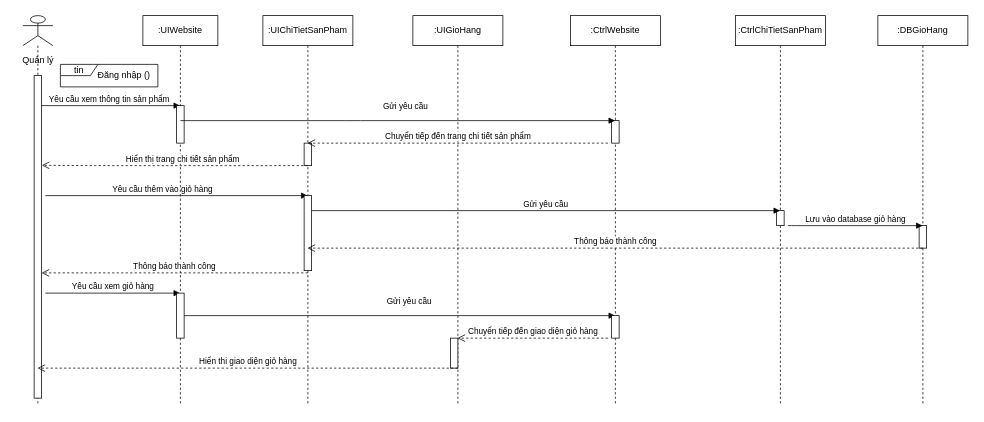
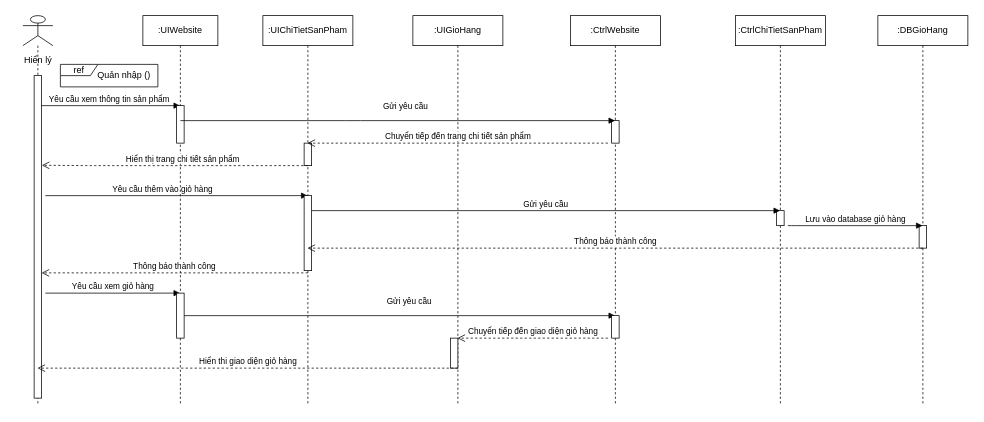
node "Quản lý": label "Quản lý" -> "Hiển lý"
node "tin": label "tin" -> "ref"
node "Đăng nhập ()": label "Đăng nhập ()" -> "Quản nhập ()"
